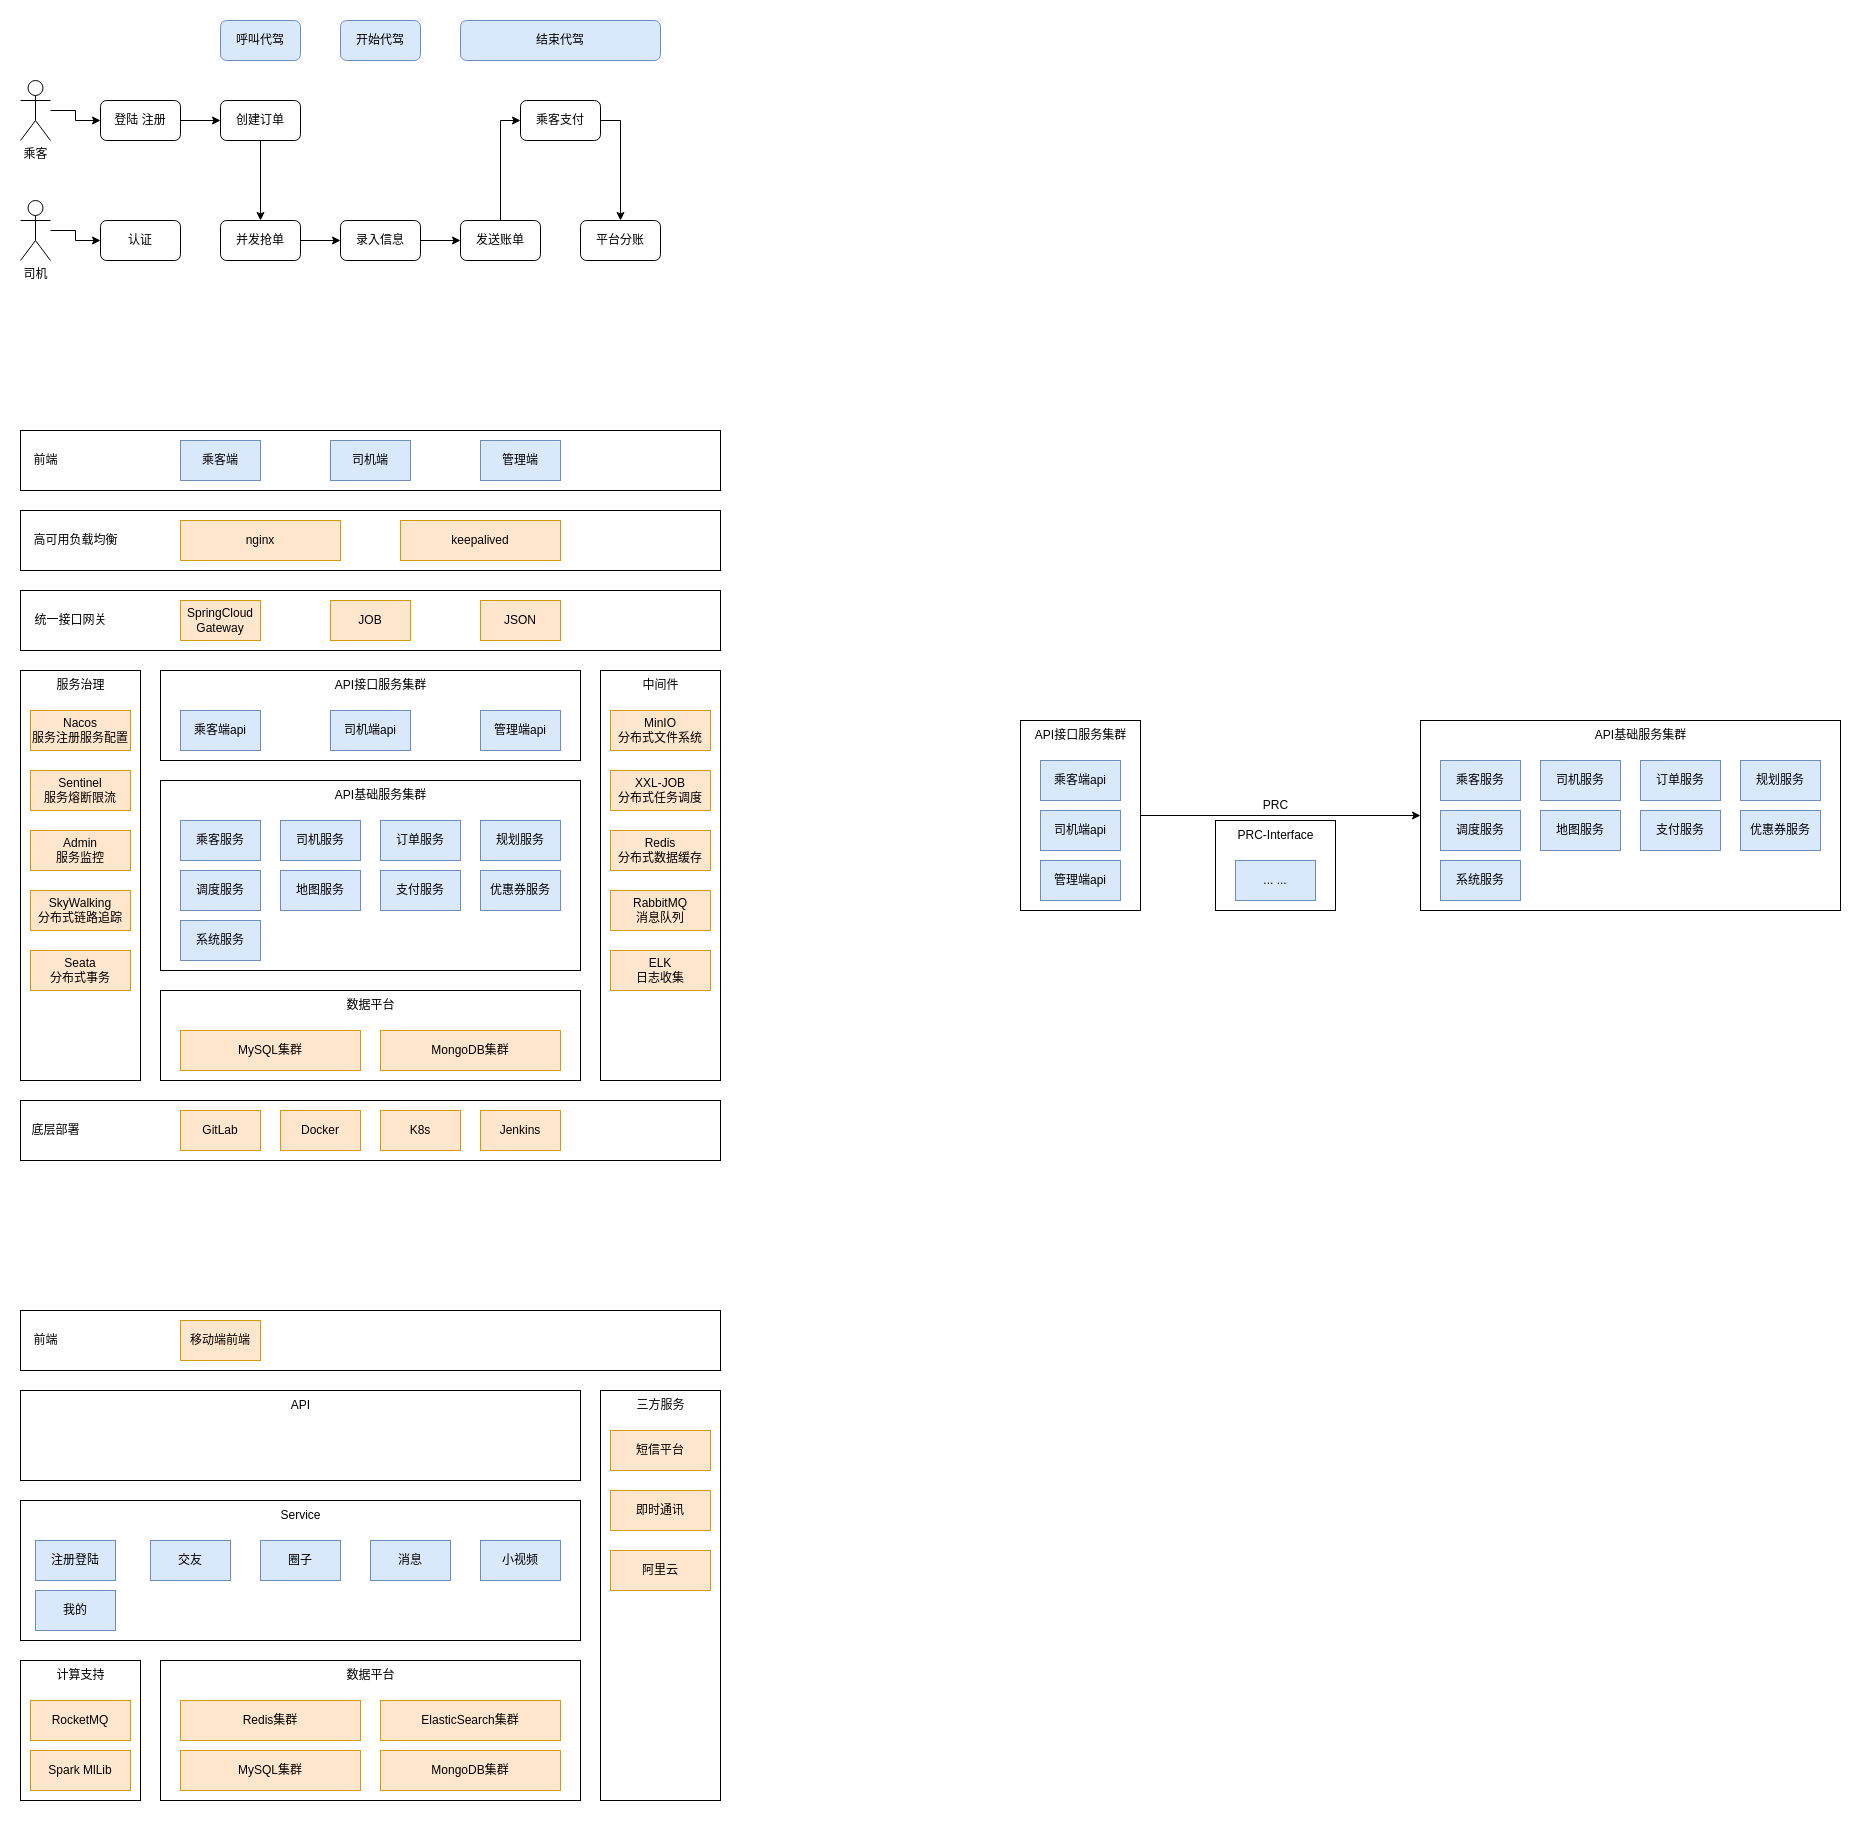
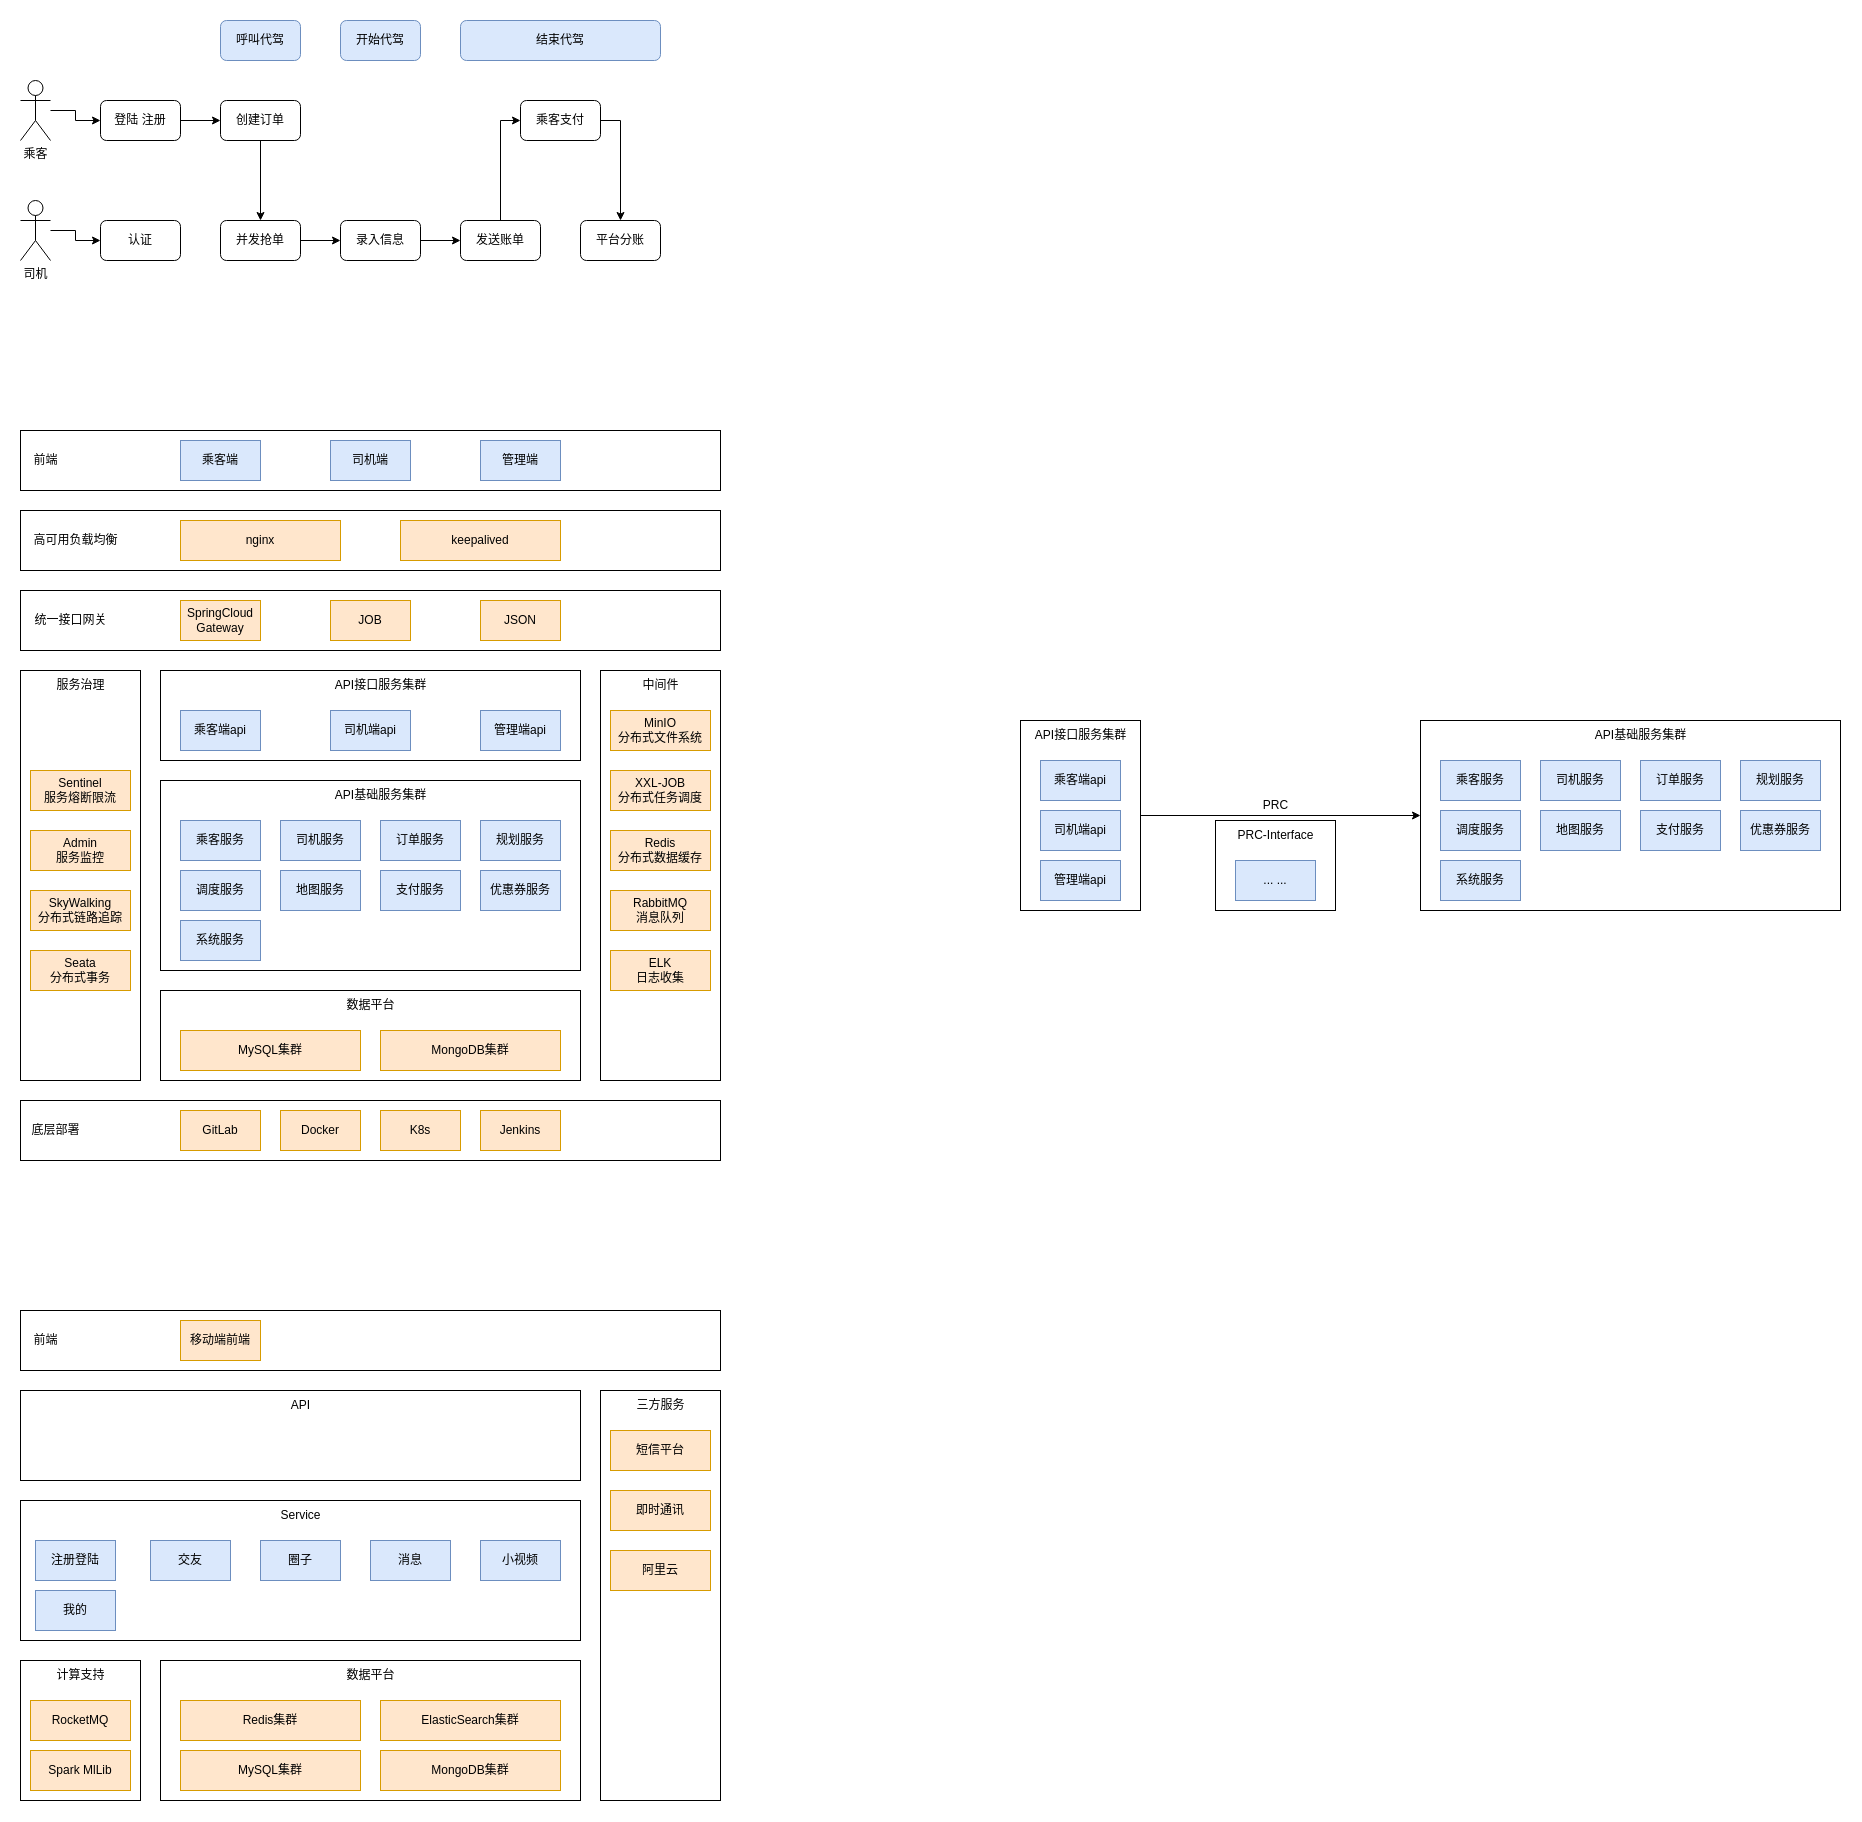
node "Nacos 服务注册服务配置": removed
